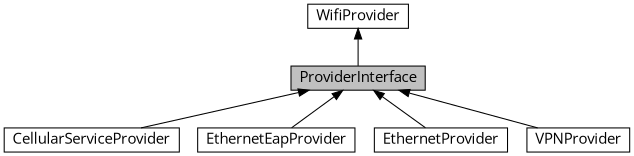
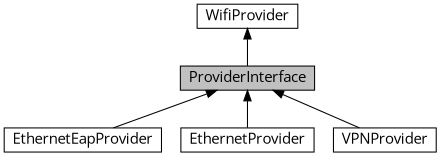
node "CellularServiceProvider": removed
